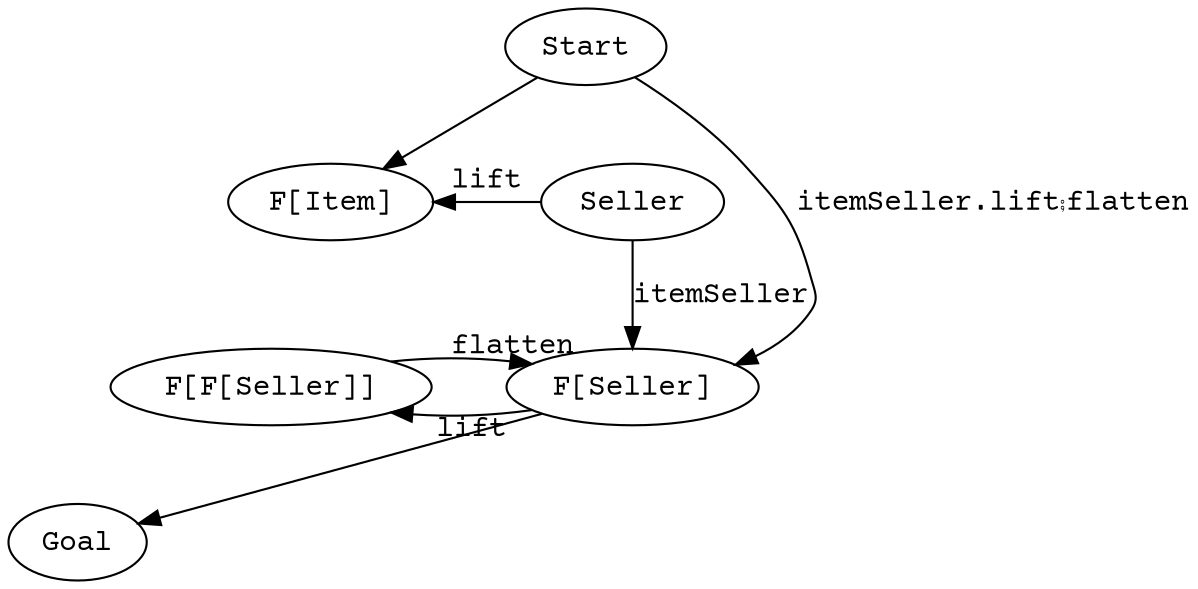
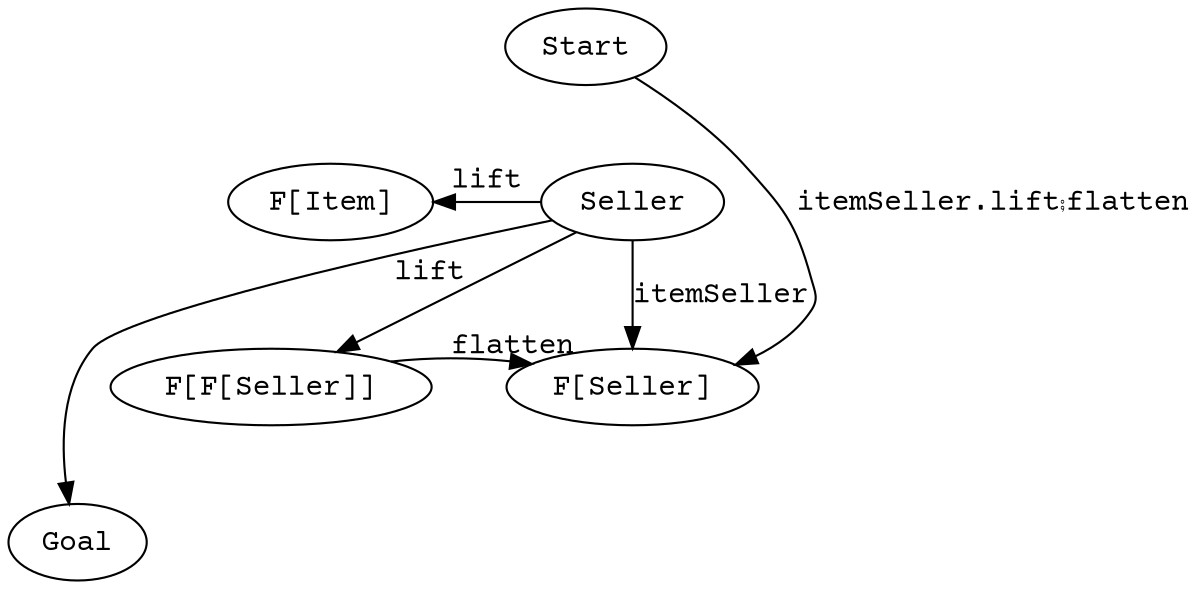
edge "Start" -> "F[Item]": removed
edge "F[Seller]" -> "F[F[Seller]]": now "Seller" -> "F[F[Seller]]"
edge "F[Seller]" -> "Goal": now "Seller" -> "Goal"
